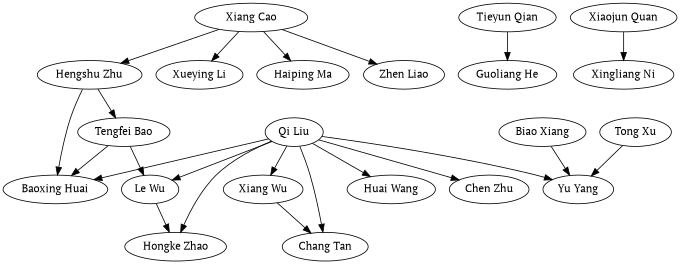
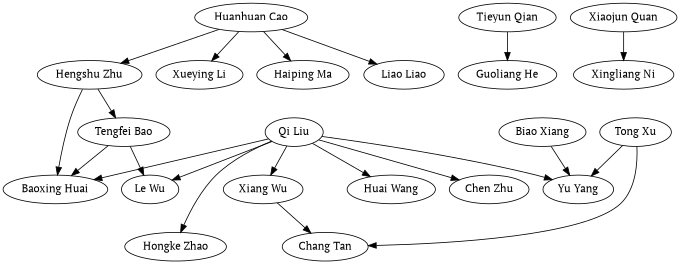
node "Xiang Cao": label "Xiang Cao" -> "Huanhuan Cao"
node "Zhen Liao": label "Zhen Liao" -> "Liao Liao"
edge "Qi Liu" -> "Chang Tan": now "Tong Xu" -> "Chang Tan"
edge "Le Wu" -> "Hongke Zhao": removed
